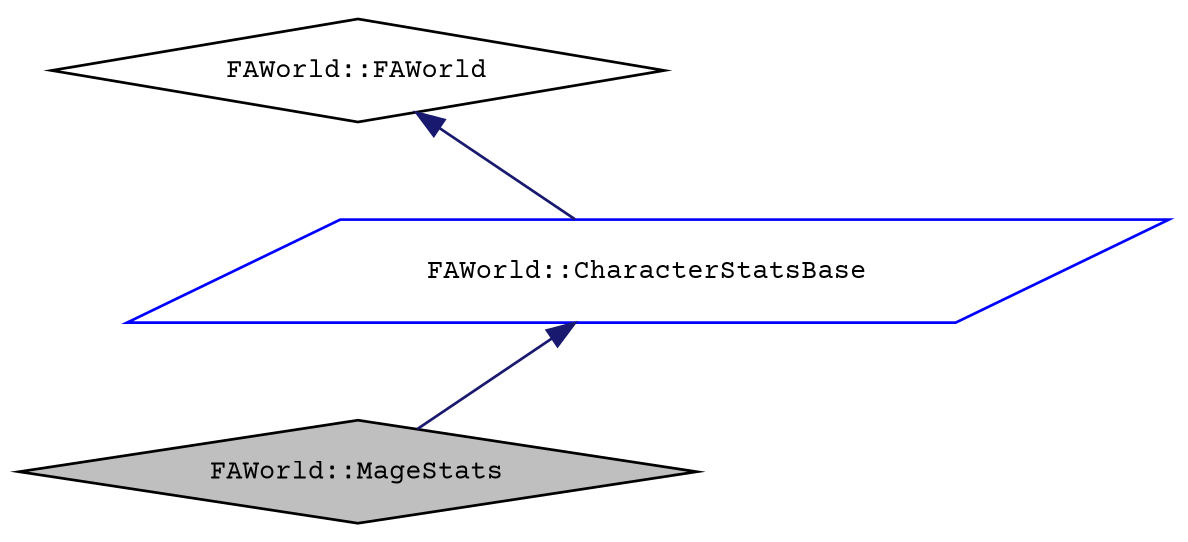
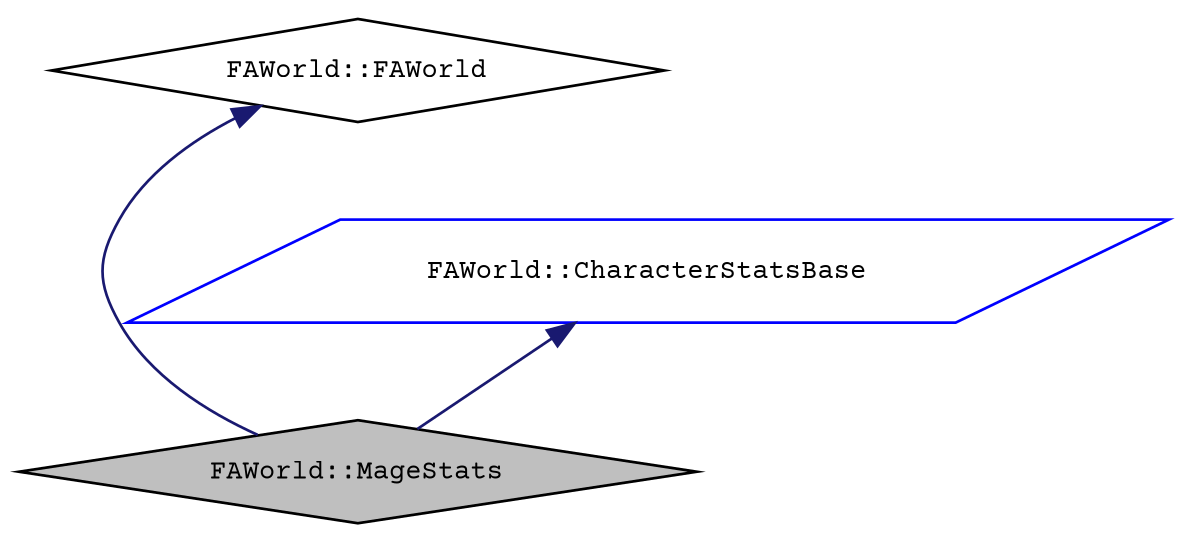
edge "FAWorld::CharacterStatsBase" -> "FAWorld::FAWorld": now "FAWorld::MageStats" -> "FAWorld::FAWorld"
